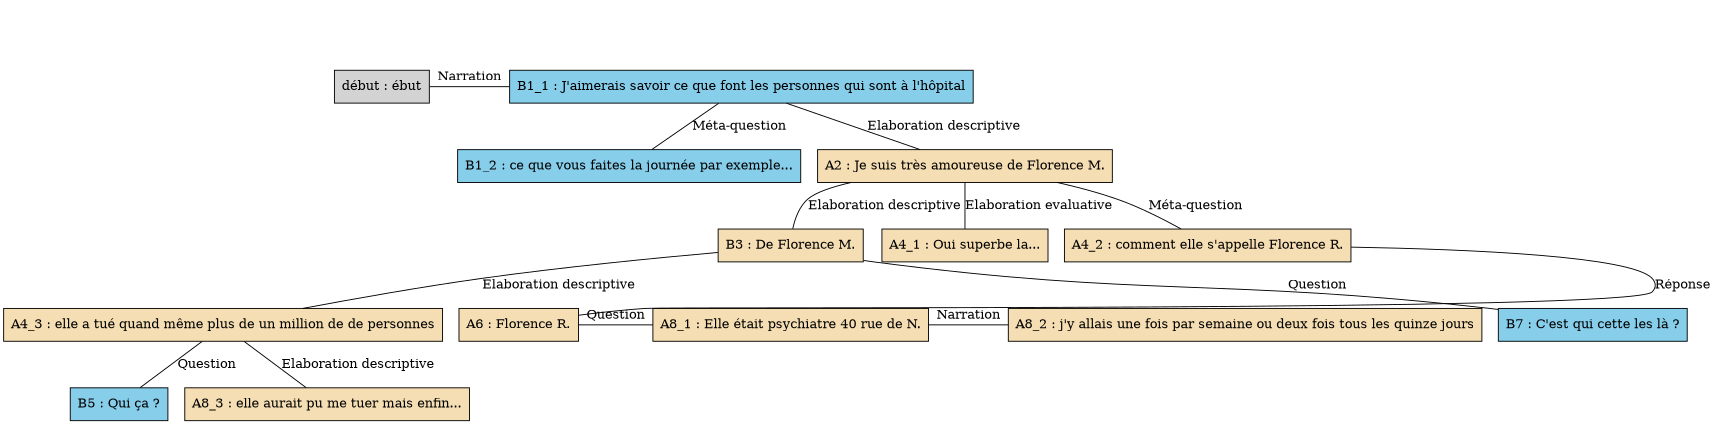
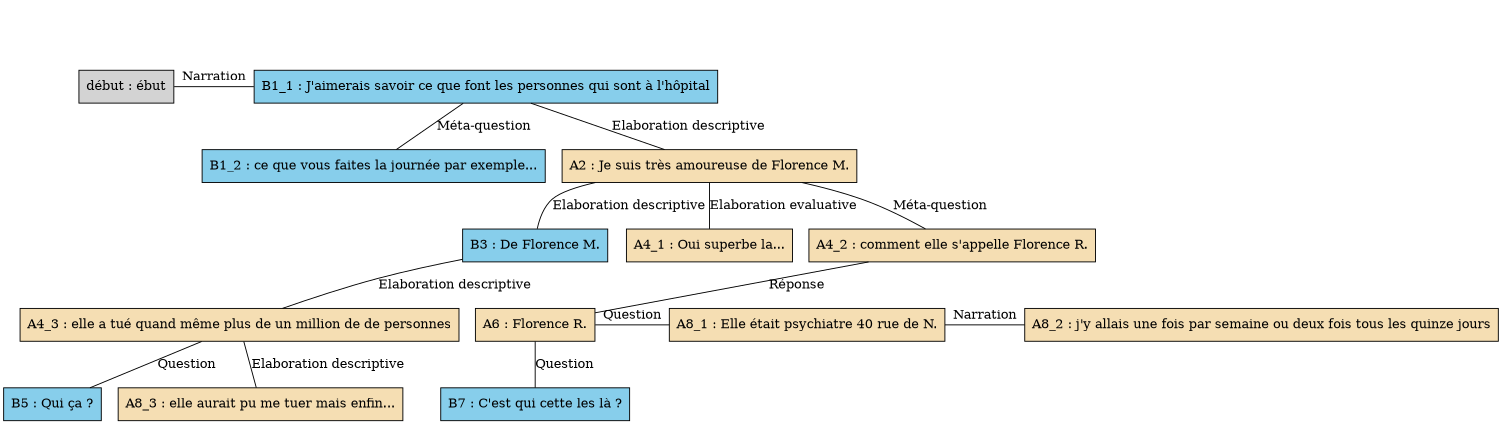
node "B3 : De Florence M.": fillcolor wheat -> skyblue
edge "B3 : De Florence M." -- "B7 : C'est qui cette les là ?": now "A6 : Florence R." -- "B7 : C'est qui cette les là ?"
